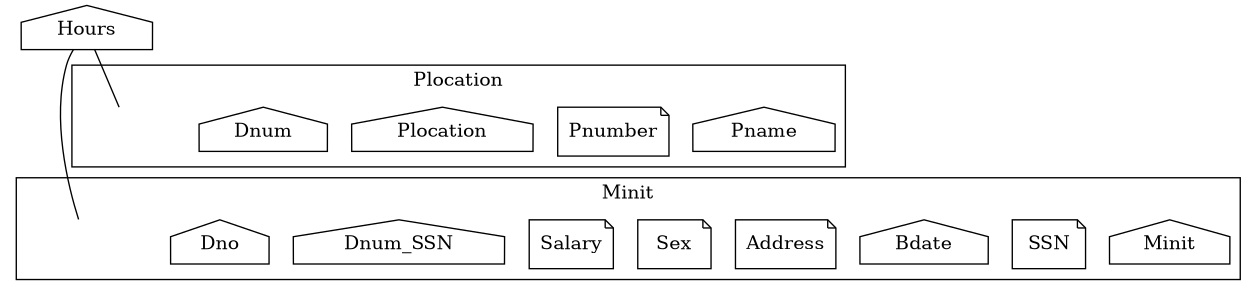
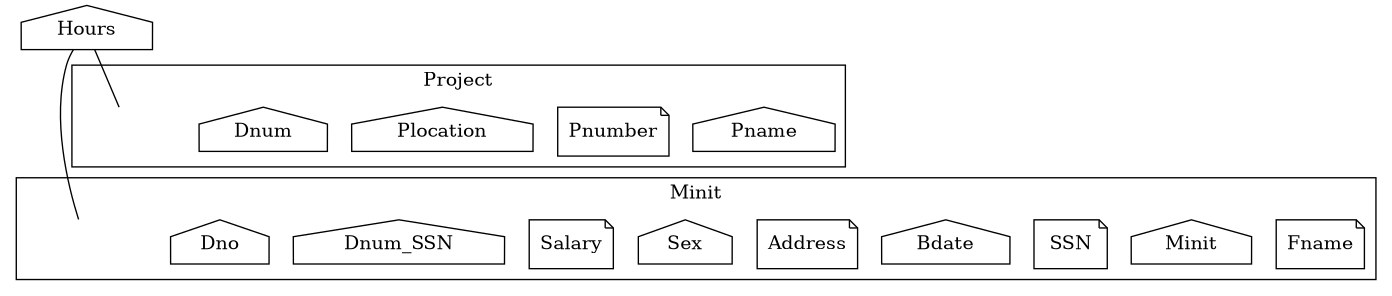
cluster "Plocation": label "Plocation" -> "Project"
node "Sex": shape note -> house
node "Fname": added
